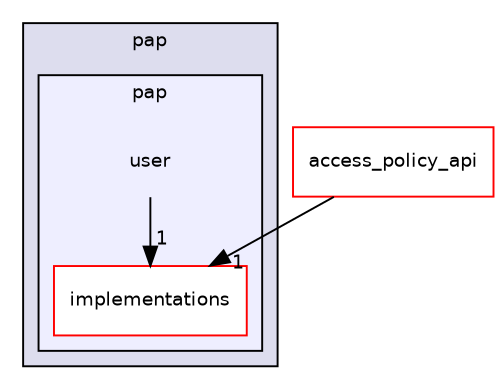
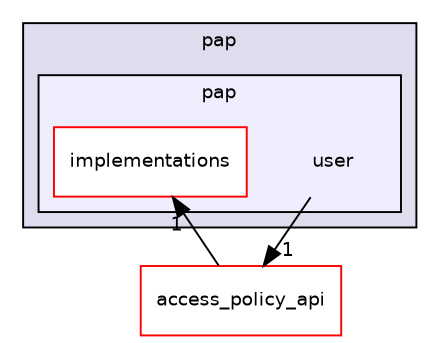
edge "user" -> "implementations": now "user" -> "access_policy_api"
